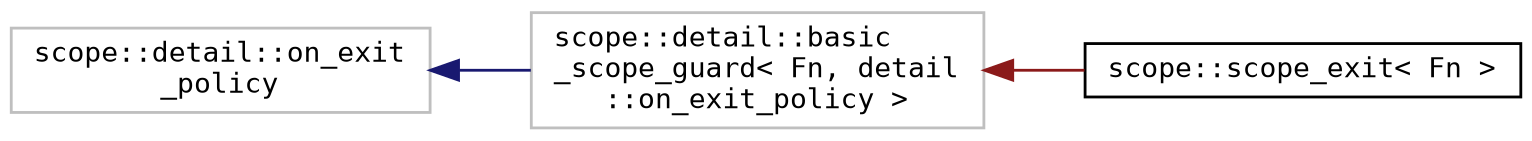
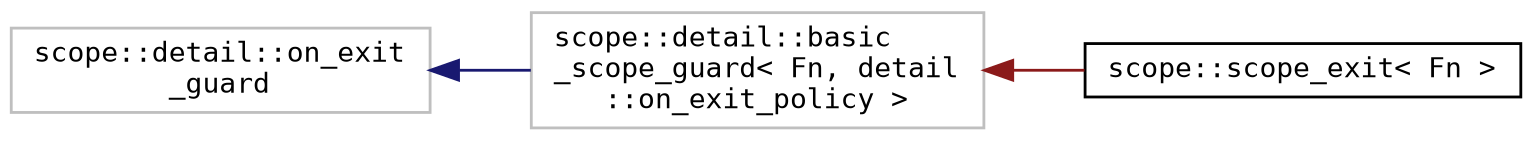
node "scope::detail::on_exit _policy": label "scope::detail::on_exit _policy" -> "scope::detail::on_exit _guard"
